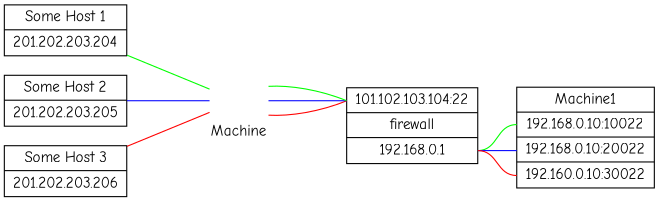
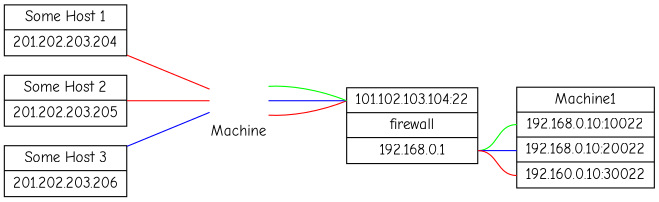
edge "Some Host 1" -- "Machine": color green -> red
edge "Some Host 2" -- "Machine": color blue -> red
edge "Machine" -- "Some Host 3": color red -> blue
